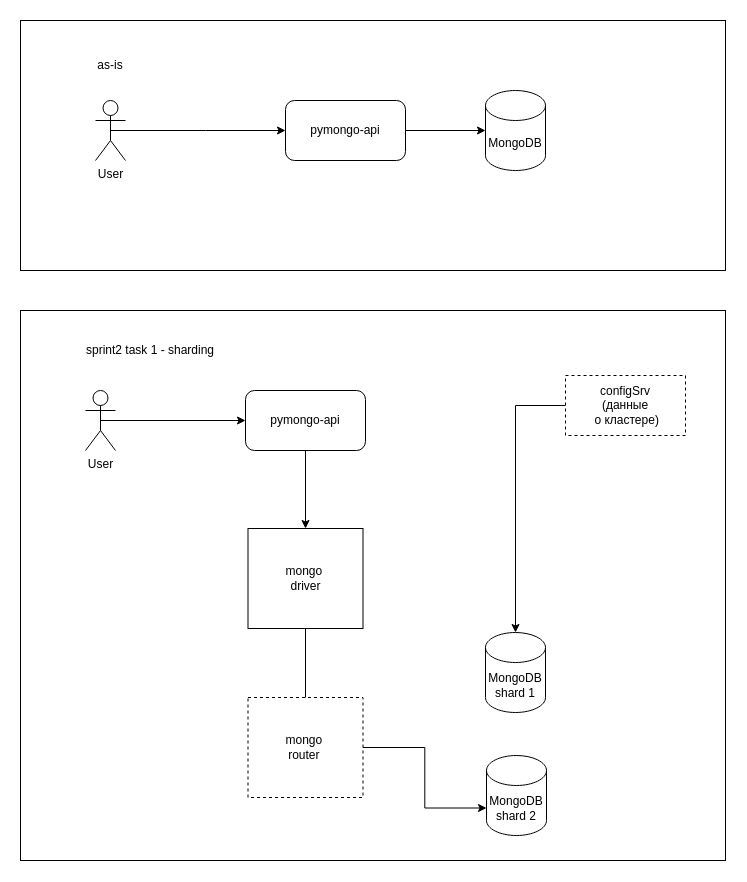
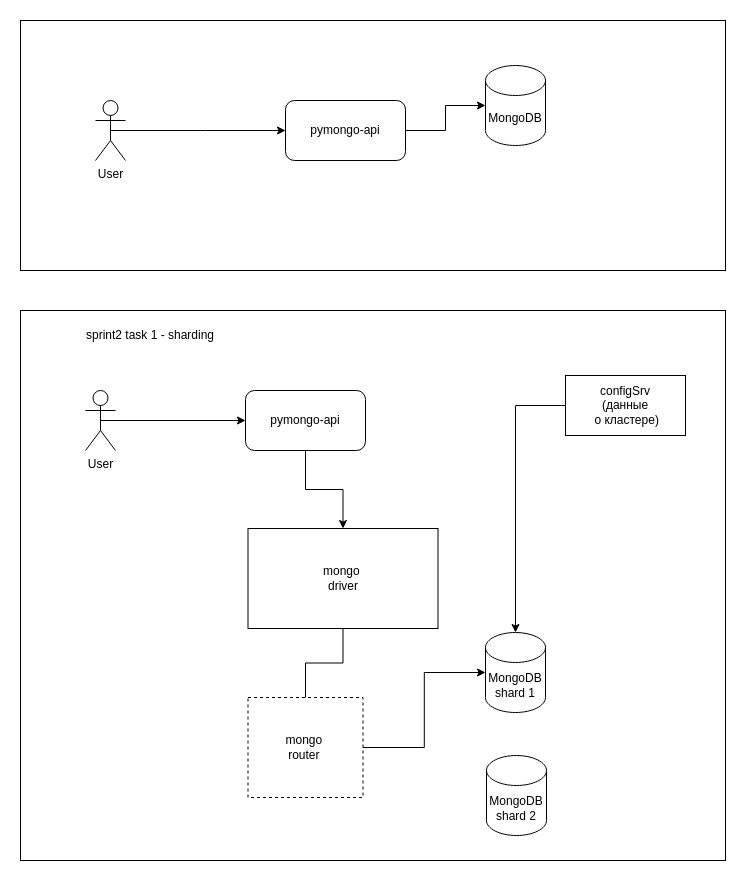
node "as-is": removed
node "MongoDB": moved (516, 131) -> (516, 106)
node "sprint2 task 1 - sharding": moved (151, 351) -> (151, 336)
node "configSrv (данные о кластере)": style dashed -> solid
node "mongo driver": size 115x100 -> 190x100
edge "mongo router" -> "MongoDB shard 1": added
edge "mongo router" -> "MongoDB shard 2": removed
